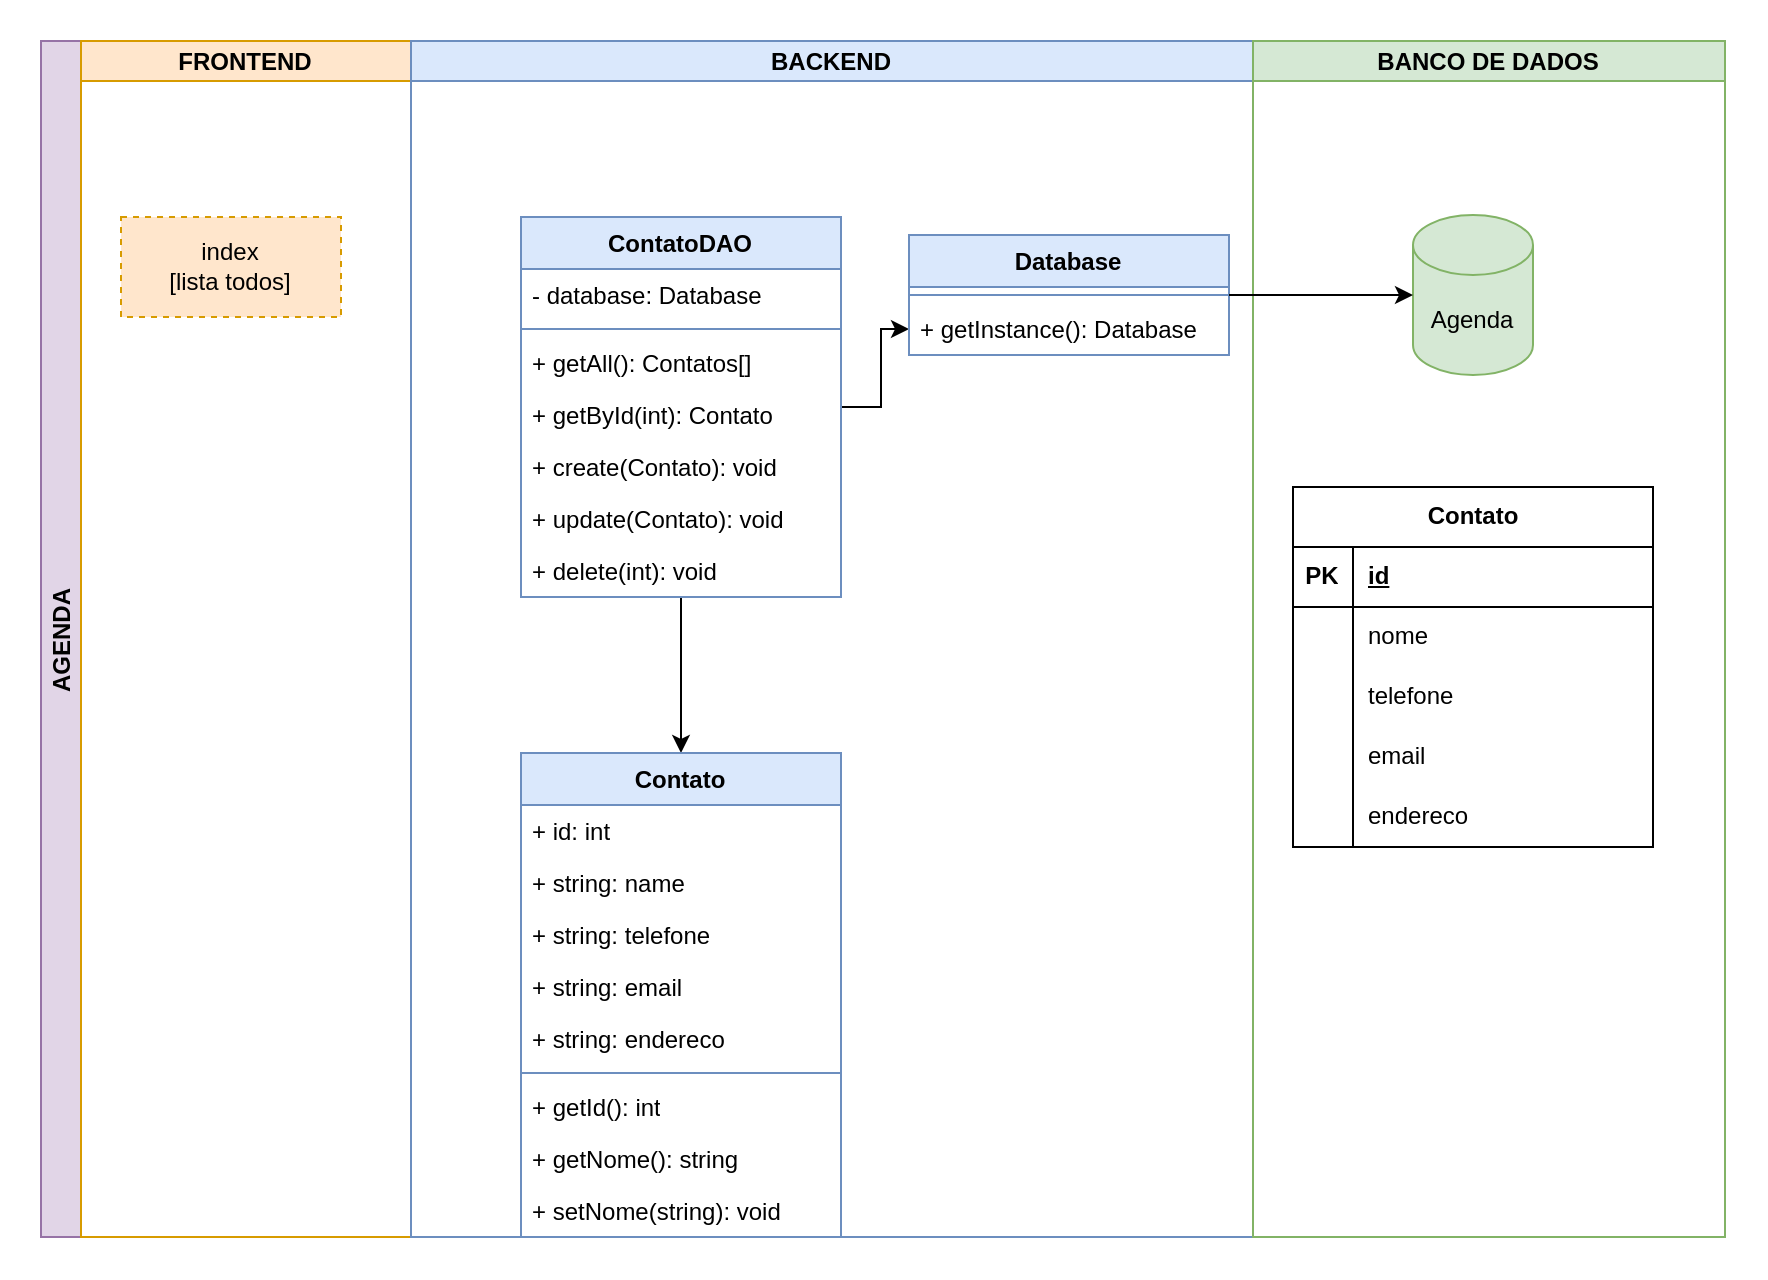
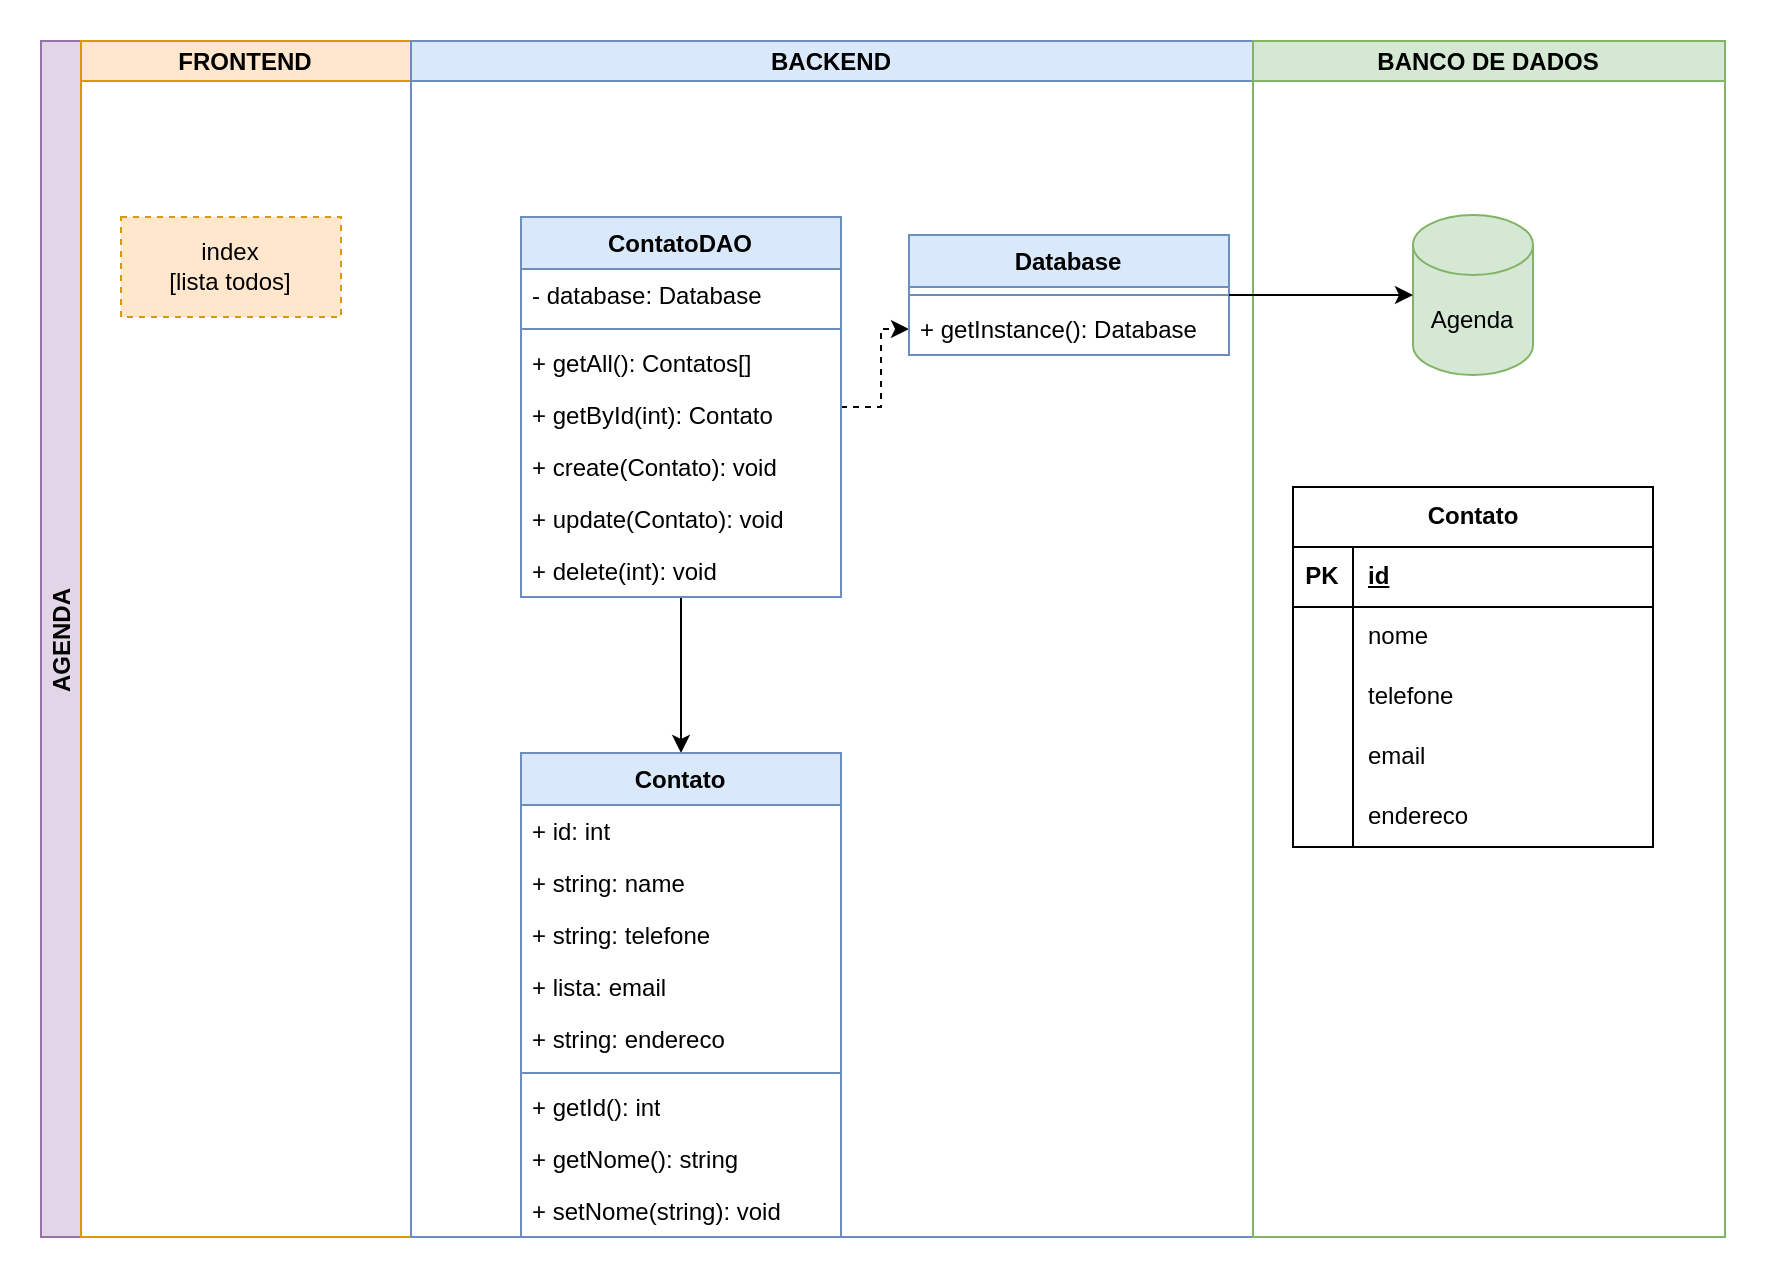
edge "ContatoDAO" -> "+ getInstance(): Database": style solid -> dashed
node "+ string: email": label "+ string: email" -> "+ lista: email"
